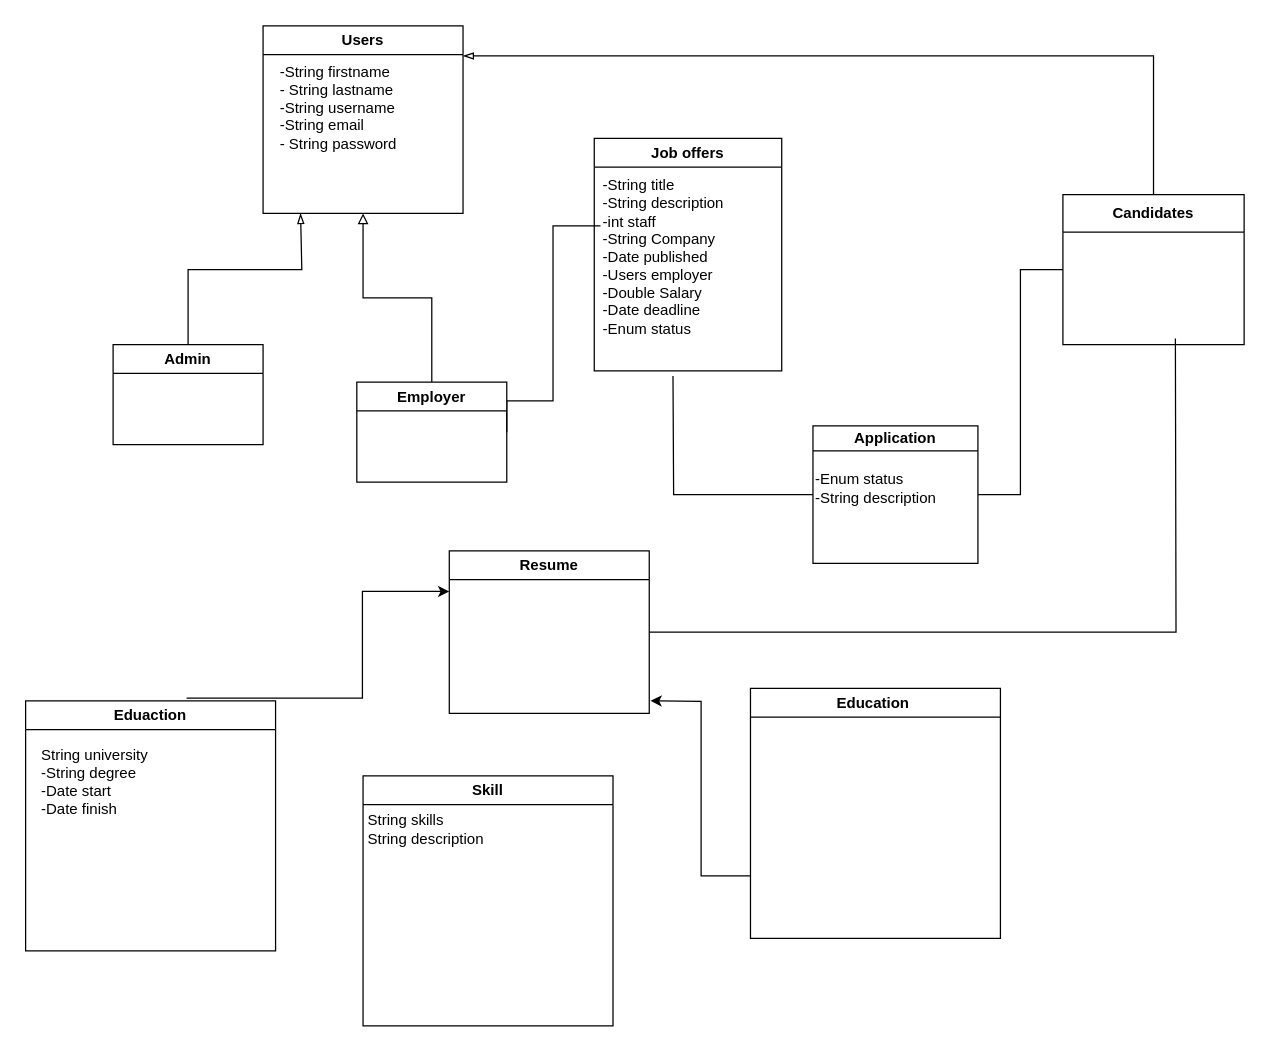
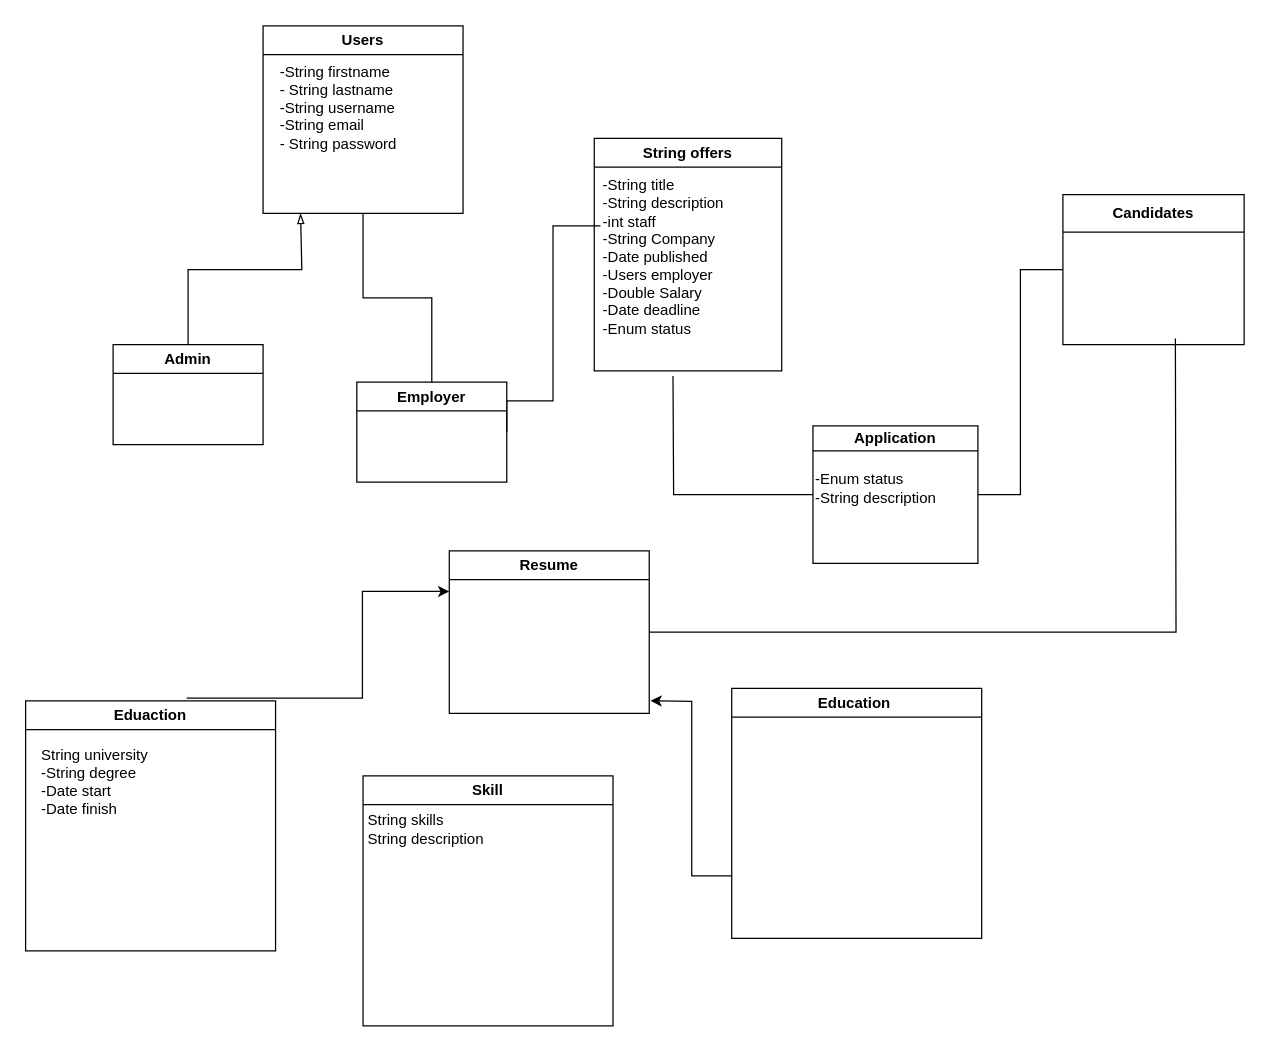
edge "Candidates" -> "Users": removed
node "Job offers": label "Job offers" -> "String offers"
edge "Employer" -> "Users": arrowhead block -> none
node "Education": moved (876, 813) -> (857, 813)
